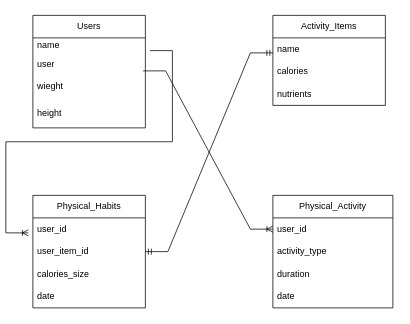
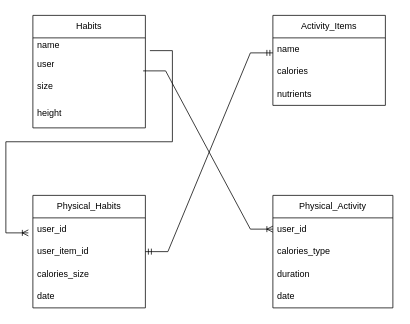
node "Users": label "Users" -> "Habits"
node "wieght": label "wieght" -> "size"
node "activity_type": label "activity_type" -> "calories_type"
